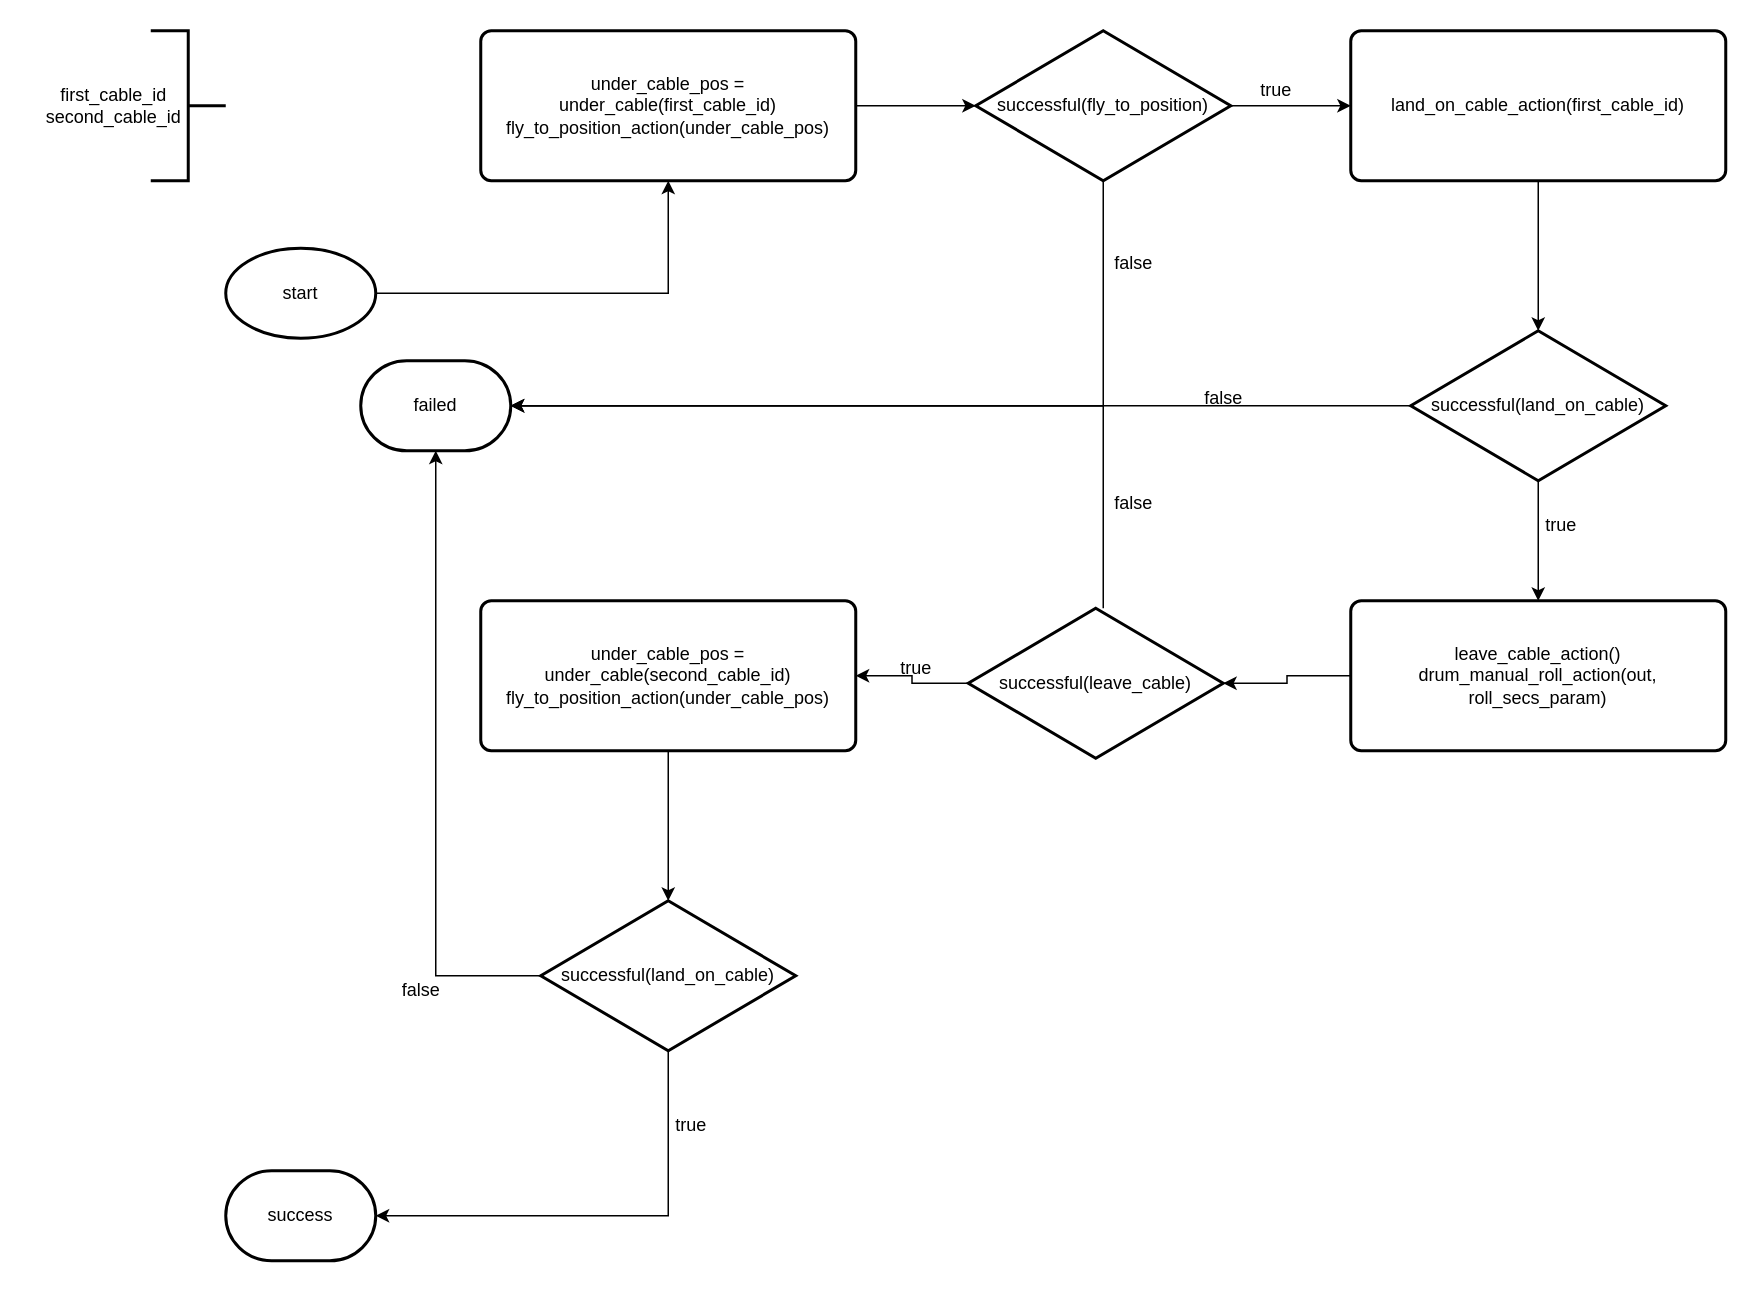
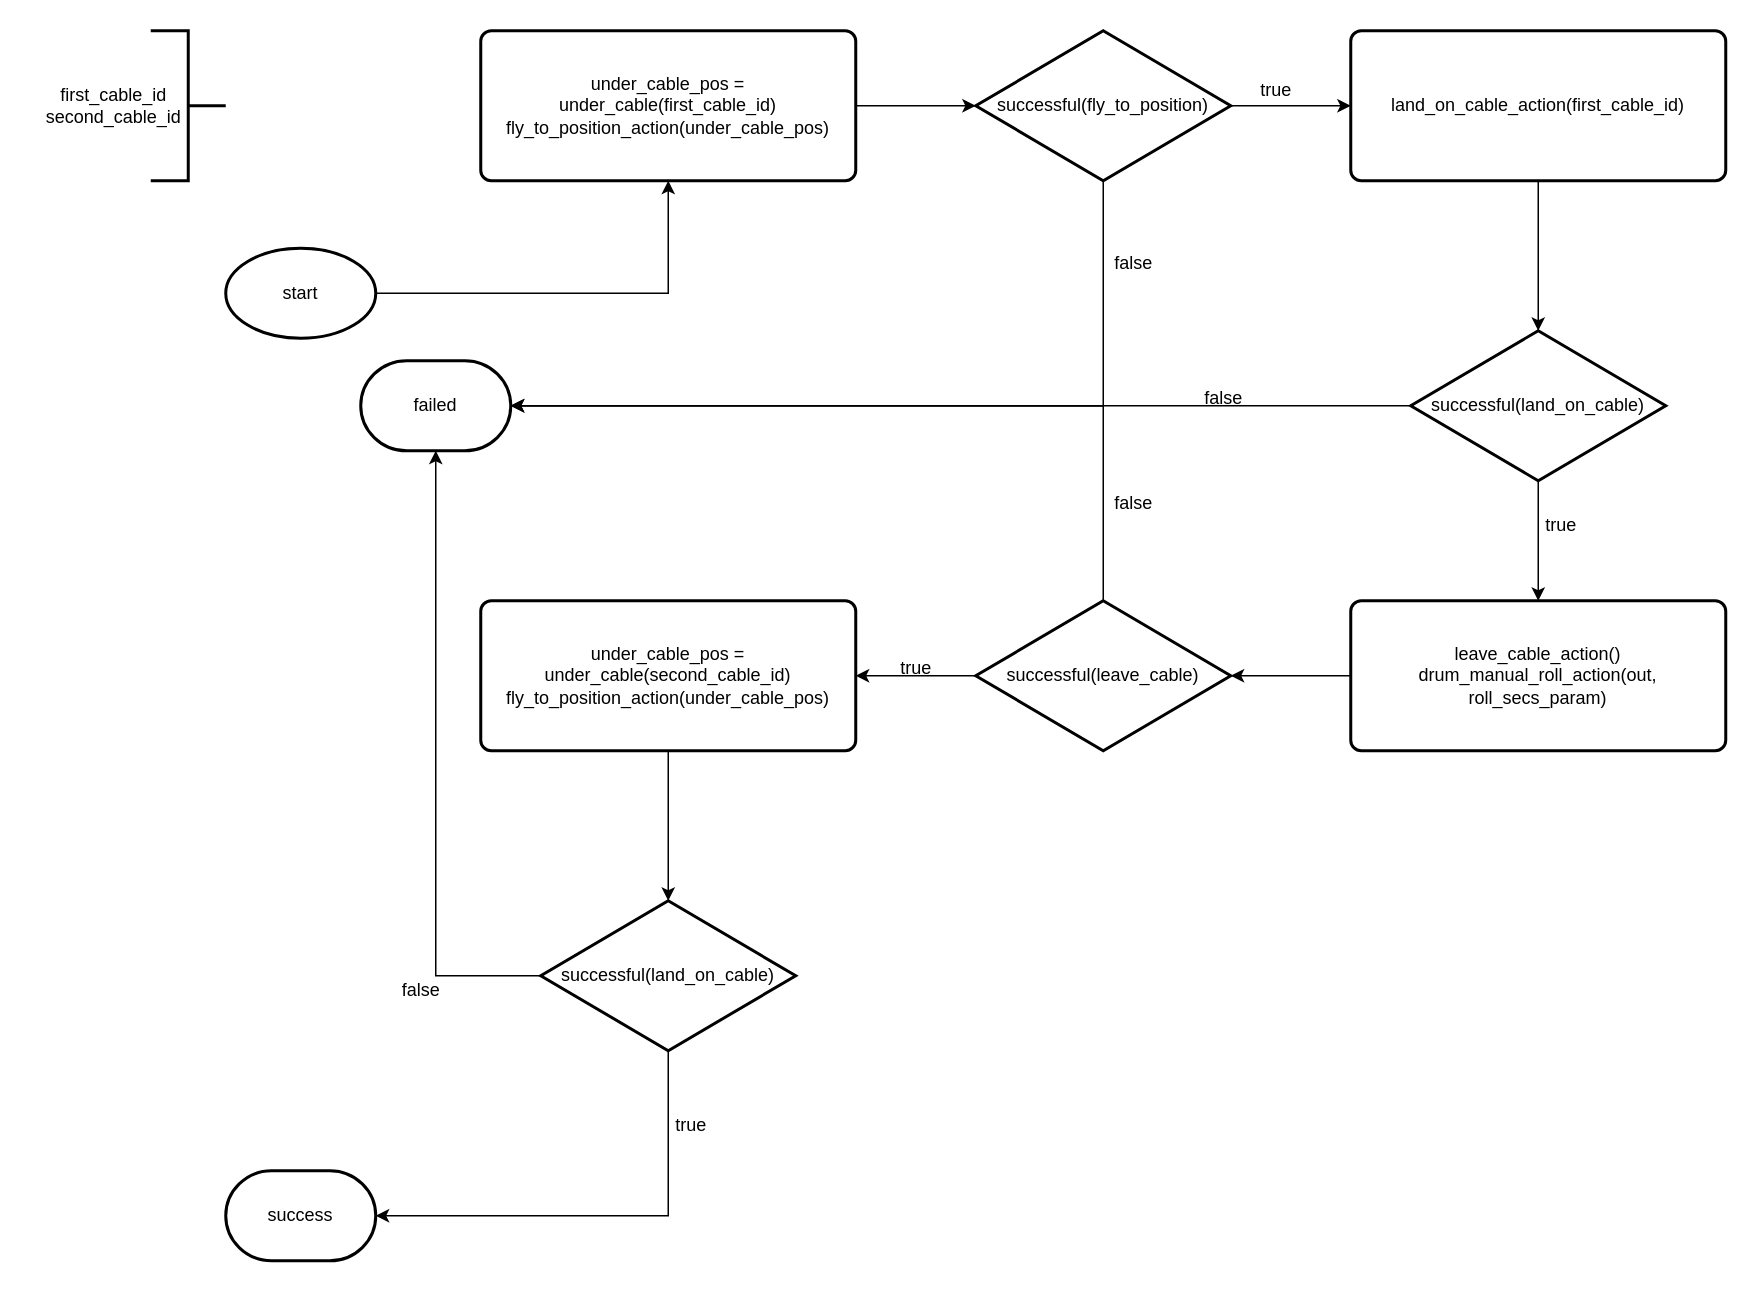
node "successful(leave_cable)": moved (1096, 683) -> (1103, 676)
